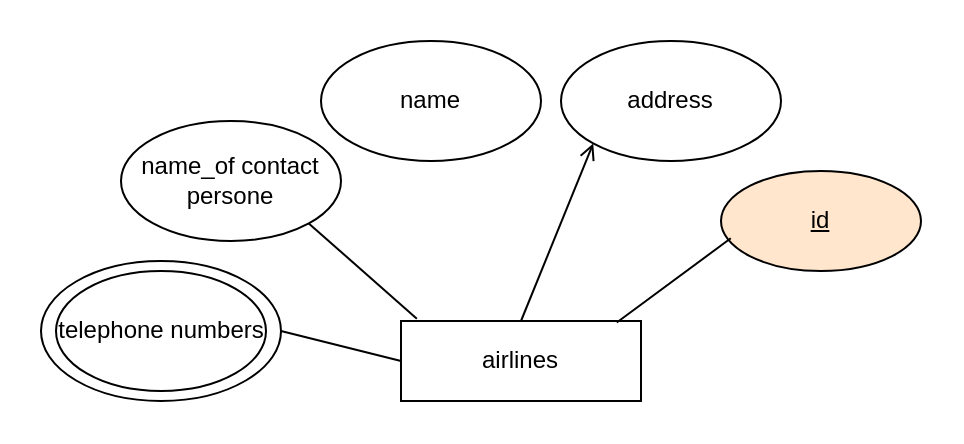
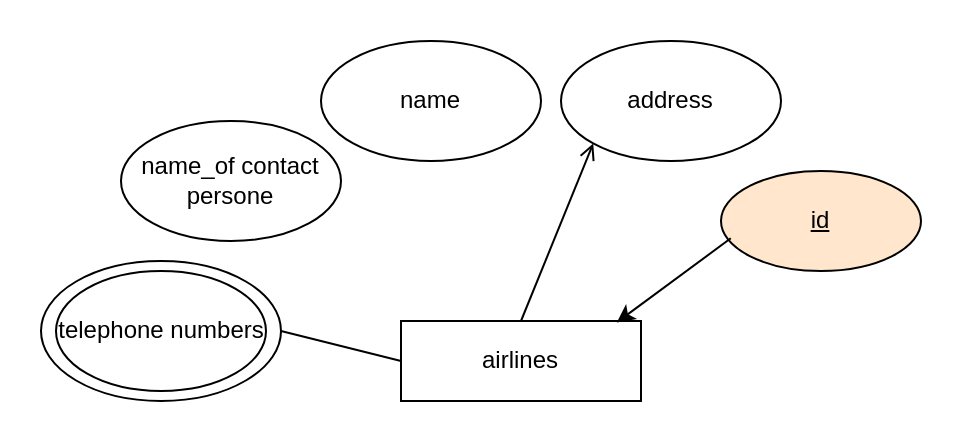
edge "name_of contact persone" -- "airlines": removed
edge "id" -- "airlines": arrowhead none -> classic
